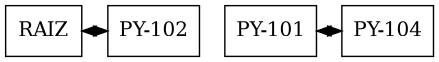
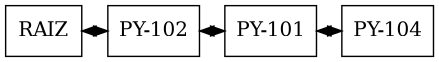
edge "PY-102" -- "PY-101": added
